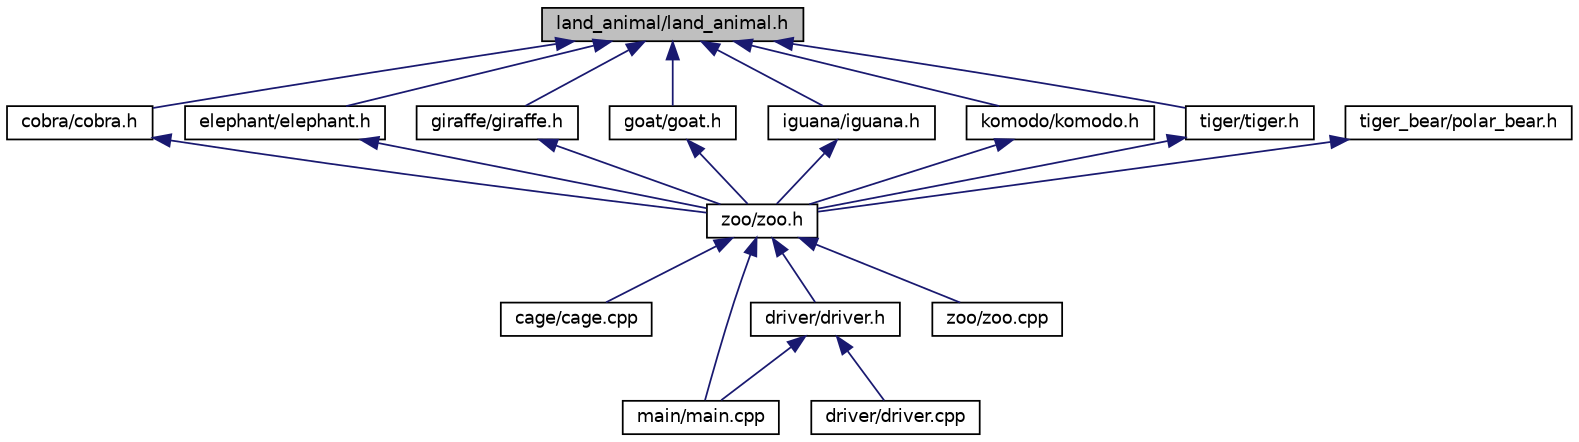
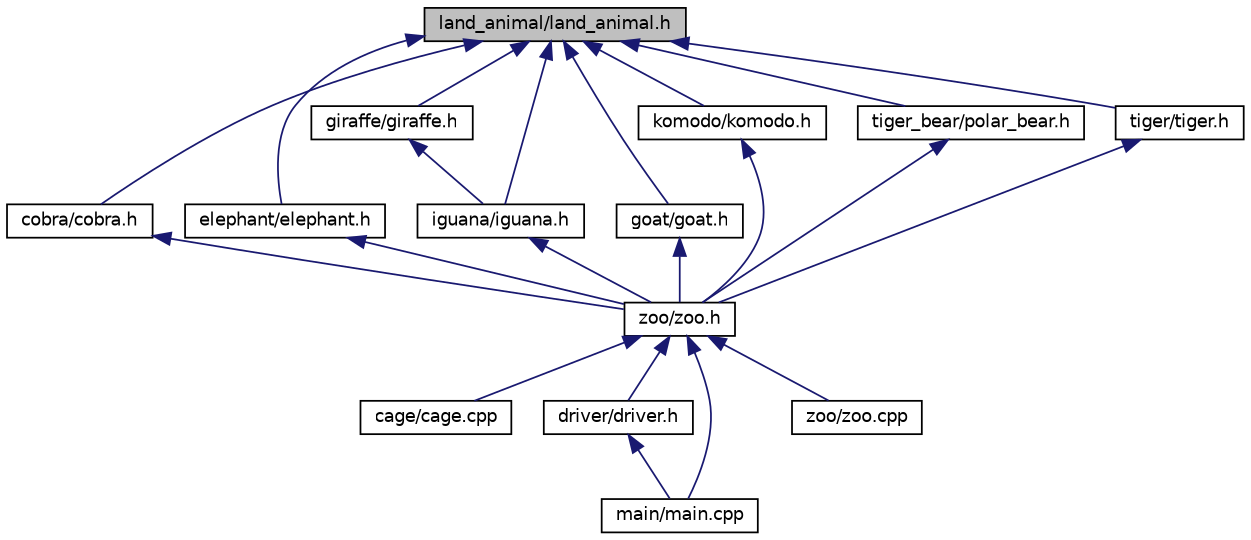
edge "tiger_bear/polar_bear.h" -> "land_animal/land_animal.h": added
edge "zoo/zoo.h" -> "giraffe/giraffe.h": now "iguana/iguana.h" -> "giraffe/giraffe.h"
node "driver/driver.cpp": removed
